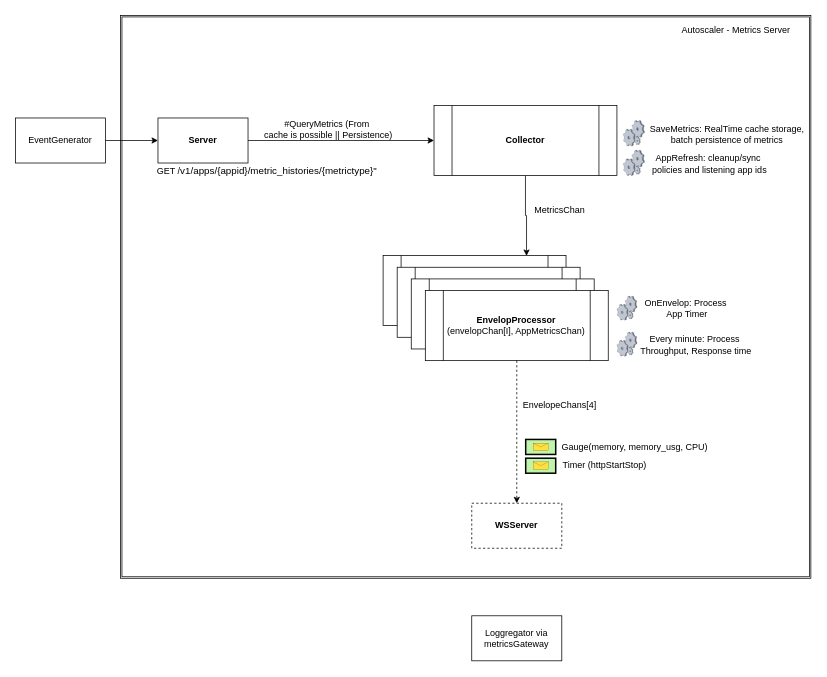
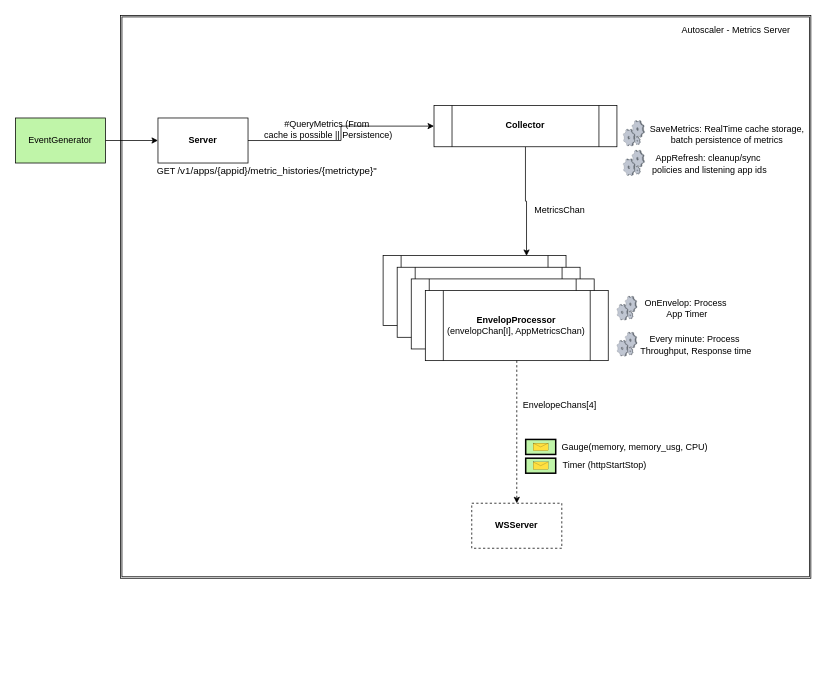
node "EventGenerator": fillcolor #ffffff -> #c0f5a9
node "Collector": size 183x70 -> 183x41
node "Loggregator via metricsGateway": removed
